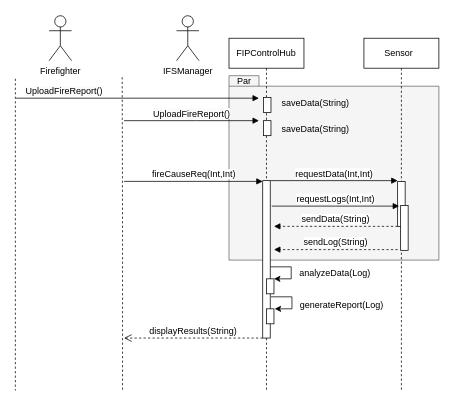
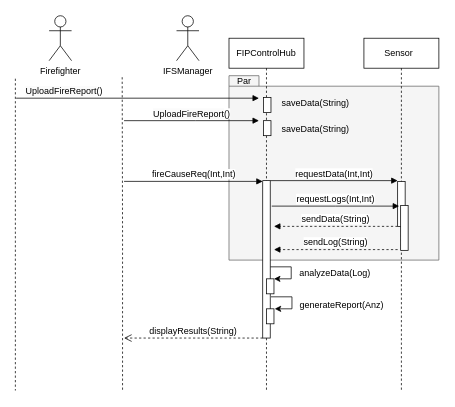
node "generateReport(Log)": label "generateReport(Log)" -> "generateReport(Anz)"
